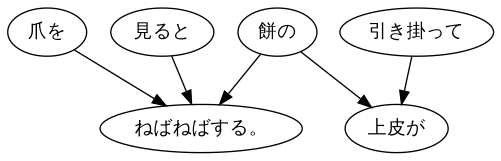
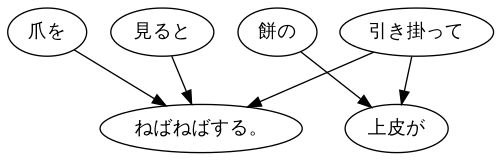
edge "餅の" -> "ねばねばする。": now "引き掛って" -> "ねばねばする。"
